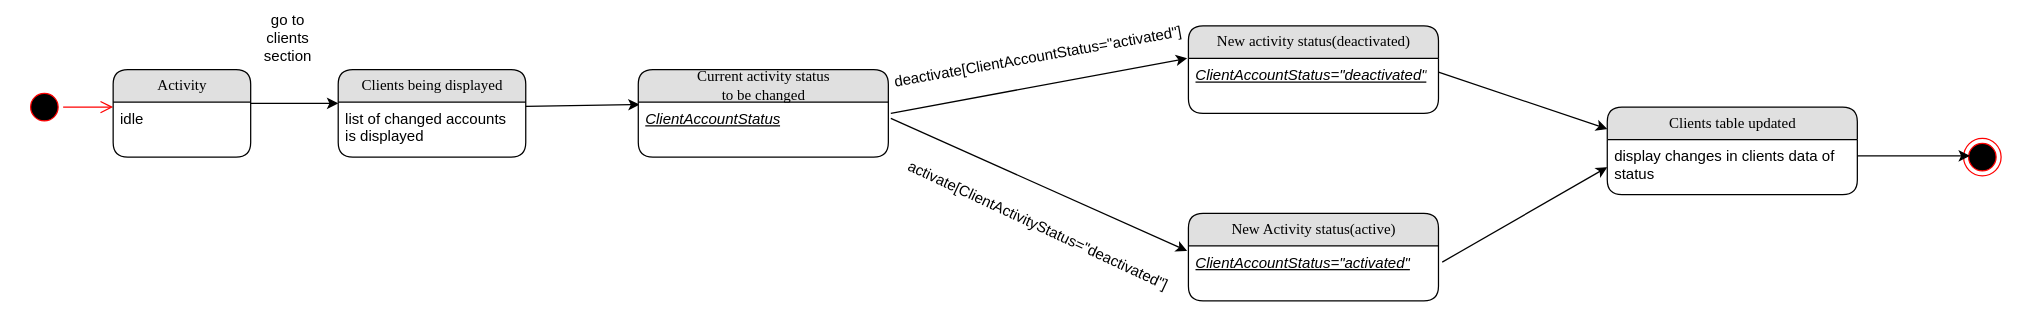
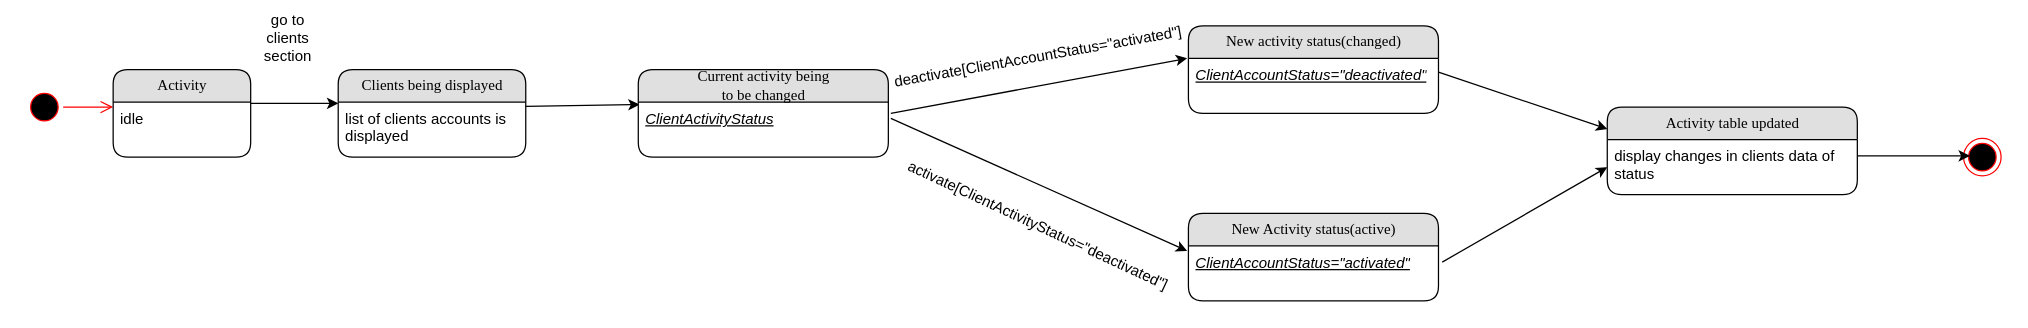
node "New activity status(deactivated)": label "New activity status(deactivated)" -> "New activity status(changed)"
node "Current activity status to be changed": label "Current activity status to be changed" -> "Current activity being to be changed"
node "ClientAccountStatus": label "ClientAccountStatus" -> "ClientActivityStatus"
node "Clients table updated": label "Clients table updated" -> "Activity table updated"
node "list of changed accounts is displayed": label "list of changed accounts is displayed" -> "list of clients accounts is displayed"
